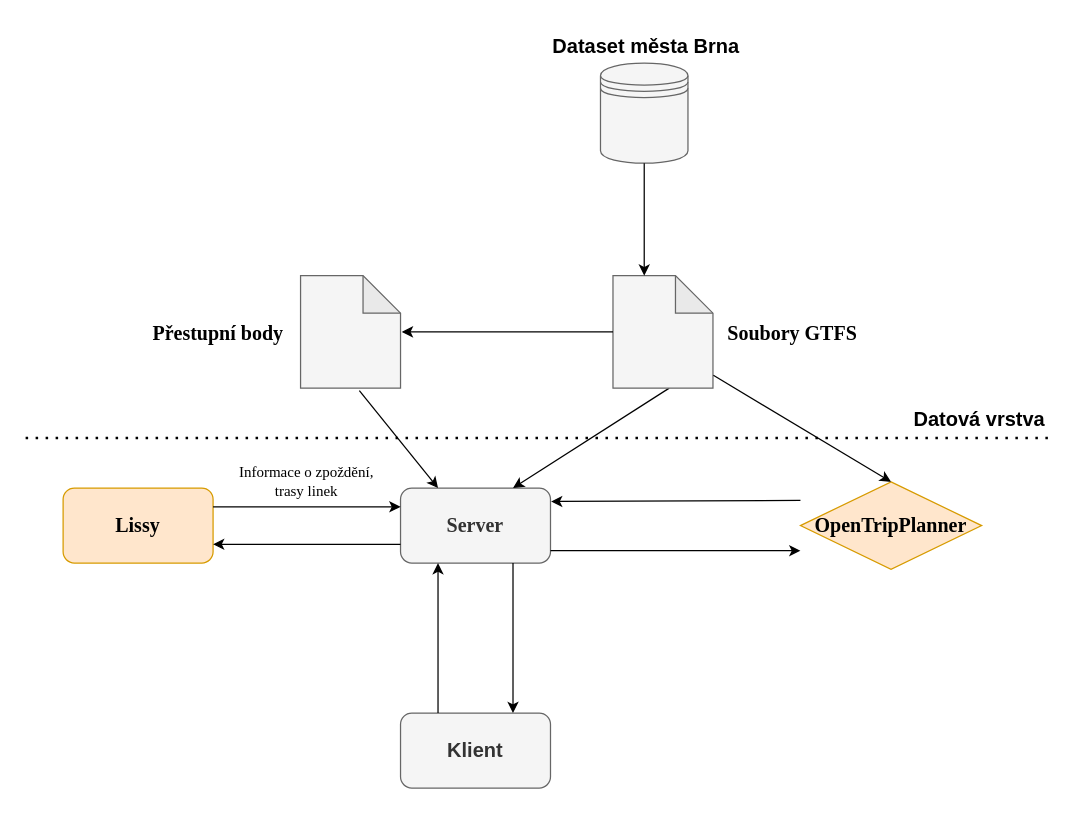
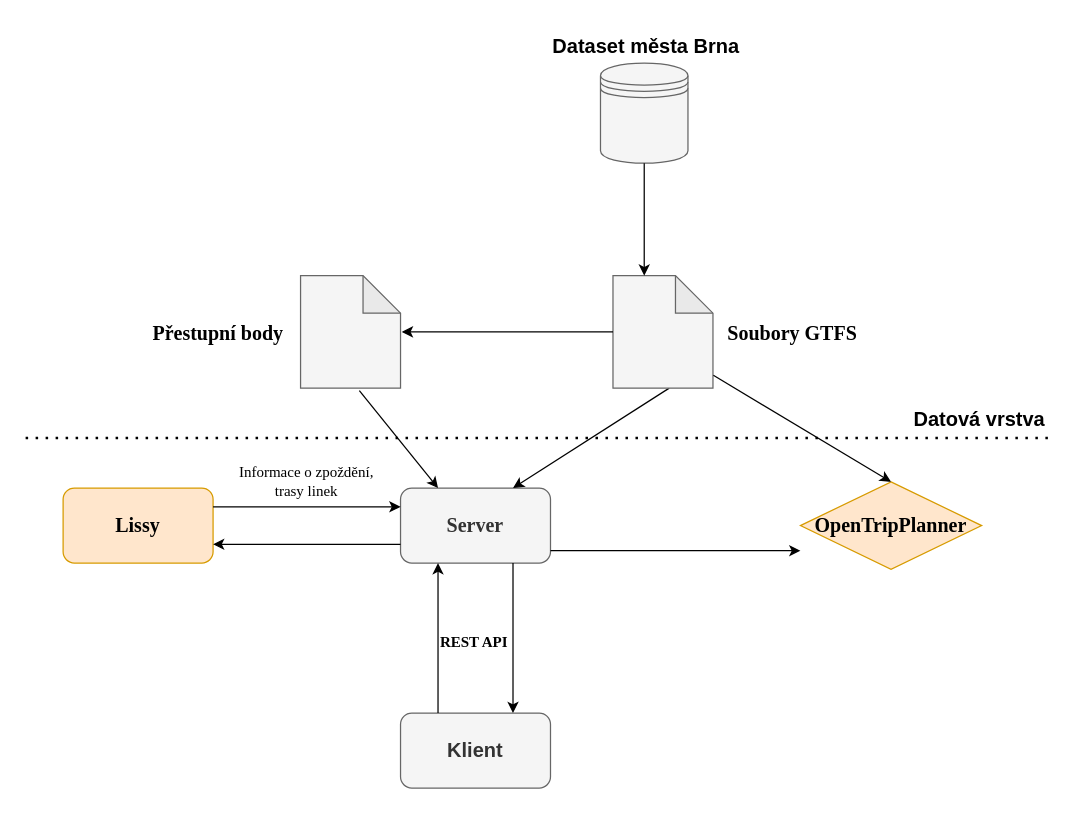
edge "OpenTripPlanner" -> "Server": removed
node "REST API": added
